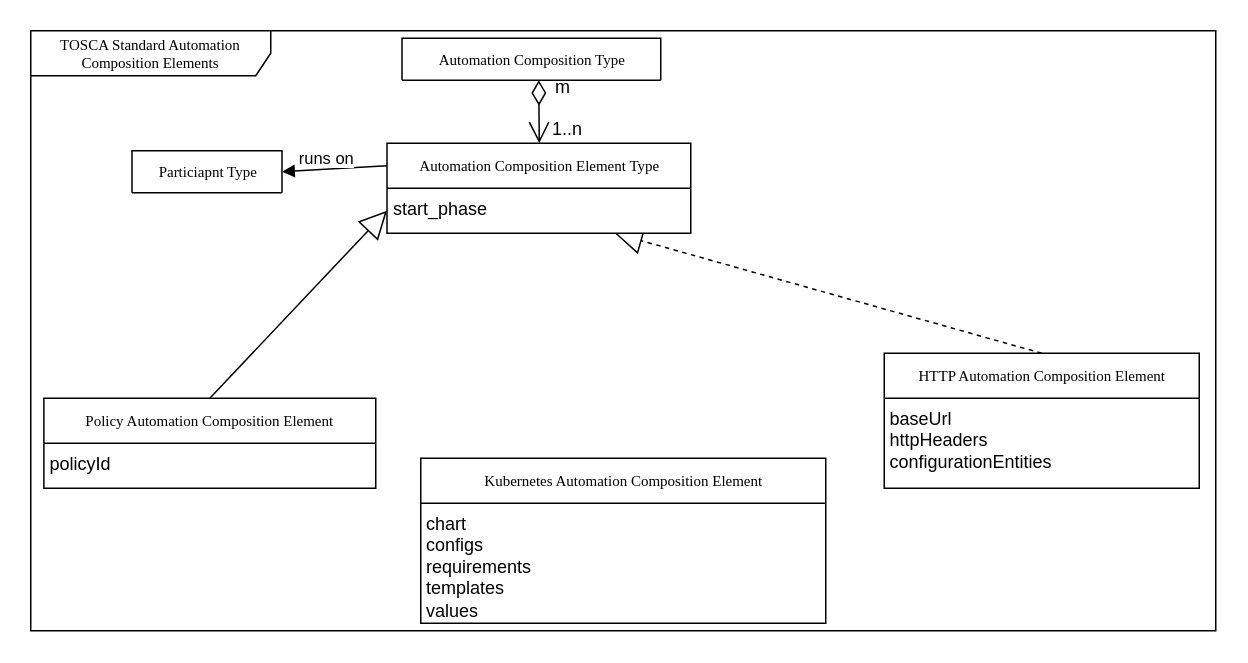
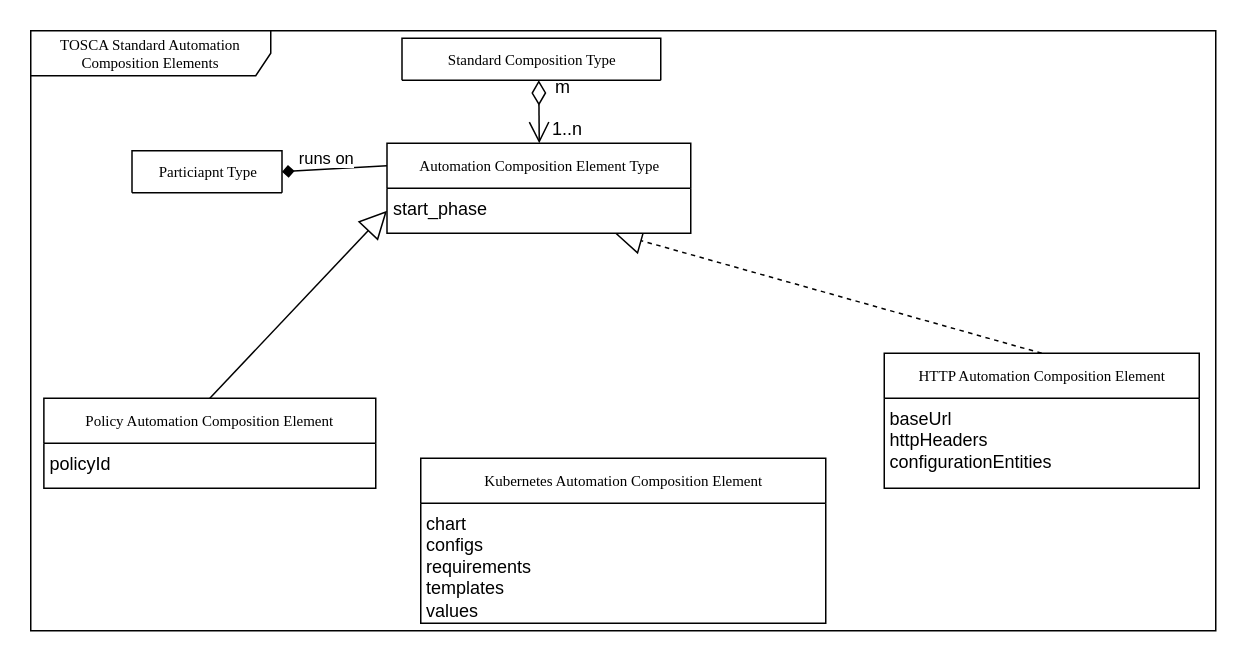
node "Automation Composition Type": label "Automation Composition Type" -> "Standard Composition Type"
edge "Automation Composition Element Type" -> "Particiapnt Type": arrowhead block -> diamond
